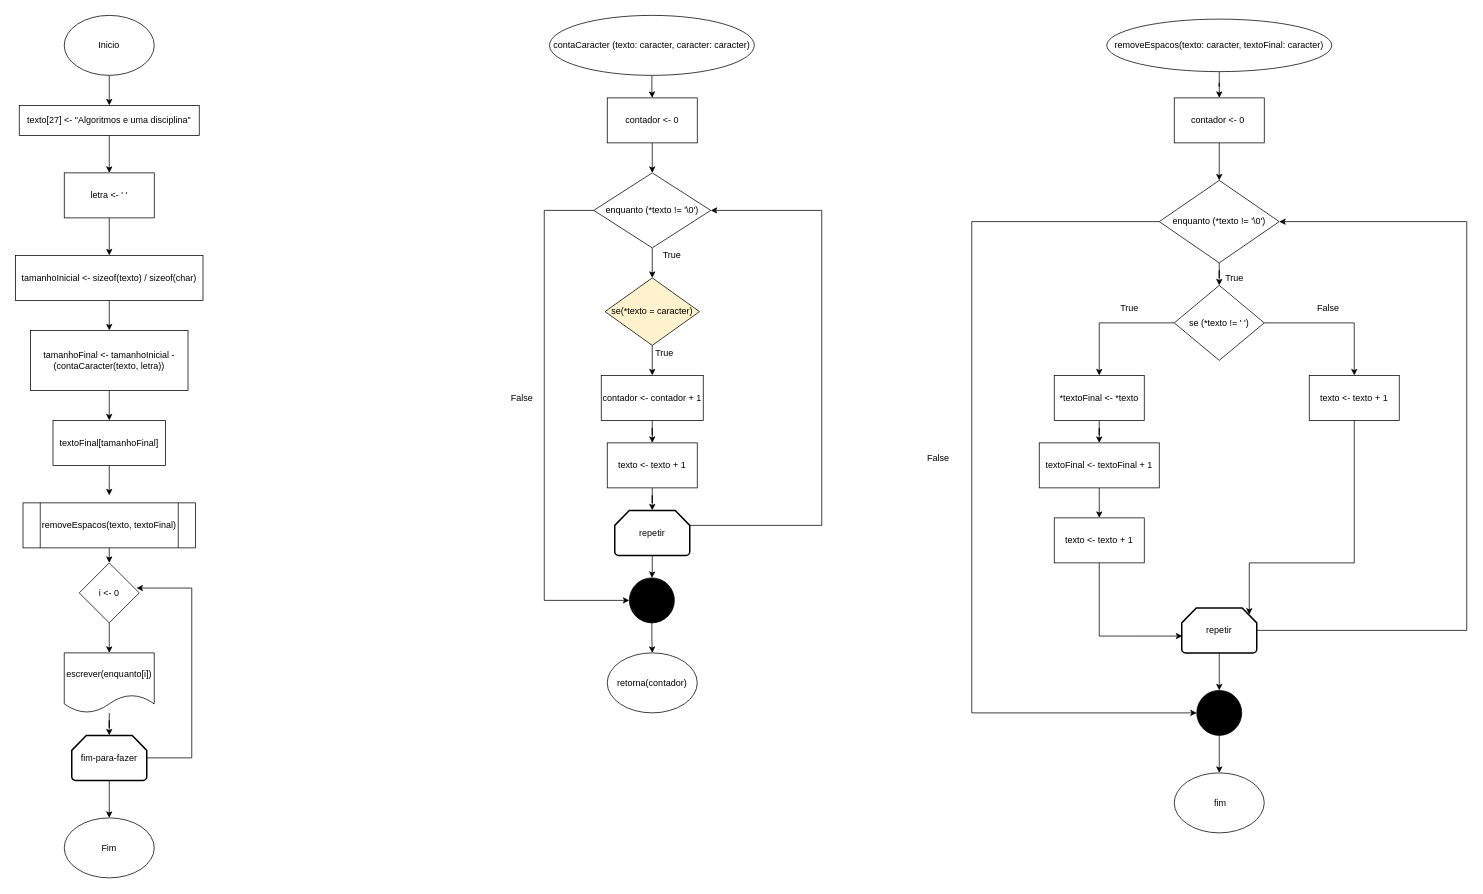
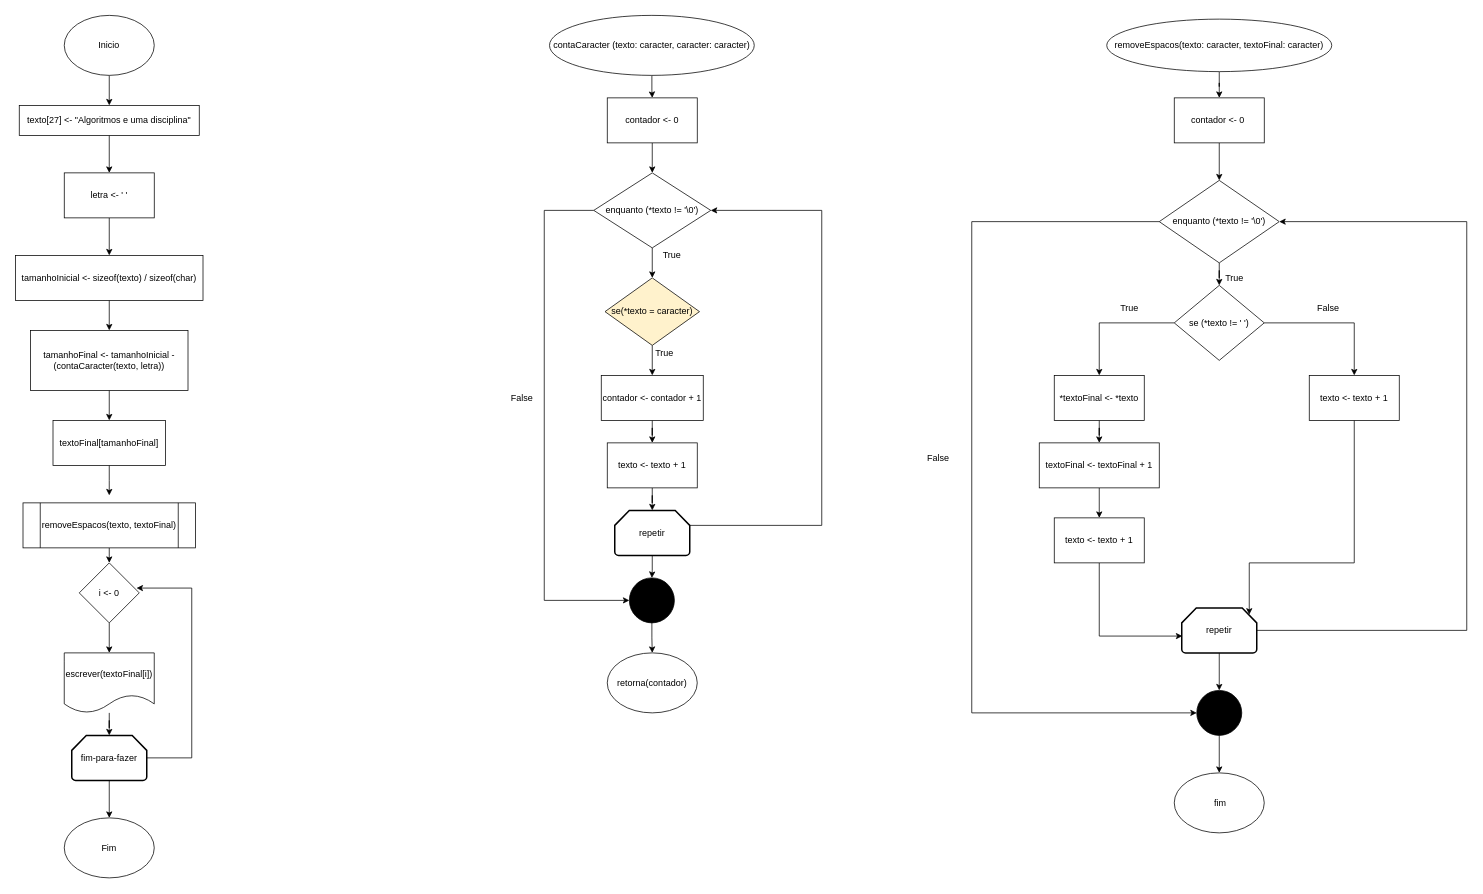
node "escrever(enquanto[i])": label "escrever(enquanto[i])" -> "escrever(textoFinal[i])"
